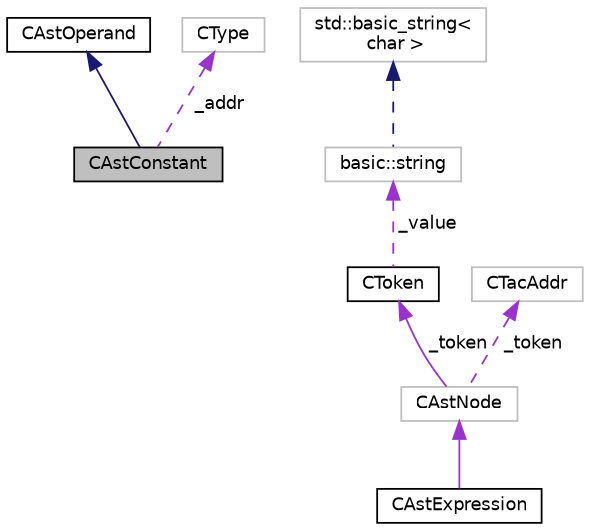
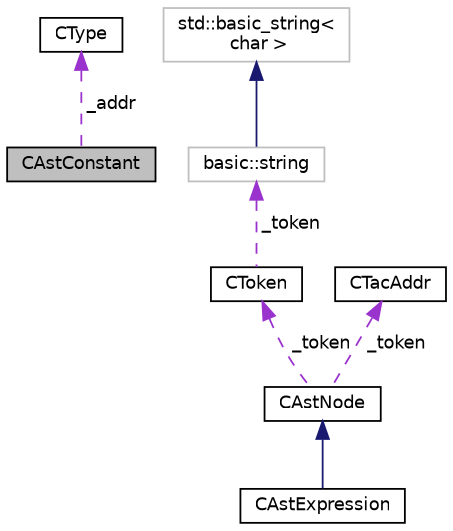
node "CAstOperand": removed
node "CType": color grey75 -> black
edge "basic::string" -> "std::basic_string< char >": style dashed -> solid
edge "CToken" -> "basic::string": label " _value" -> " _token"
node "CTacAddr": color grey75 -> black
edge "CAstNode" -> "CToken": style solid -> dashed
node "CAstNode": color grey75 -> black
edge "CAstExpression" -> "CAstNode": color darkorchid3 -> midnightblue
